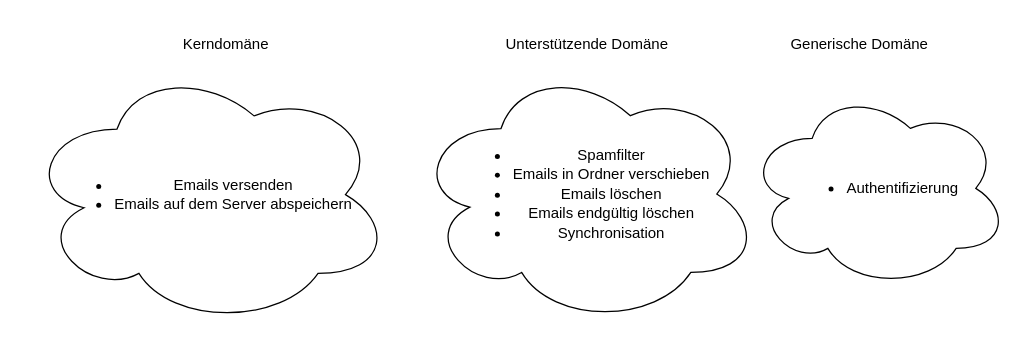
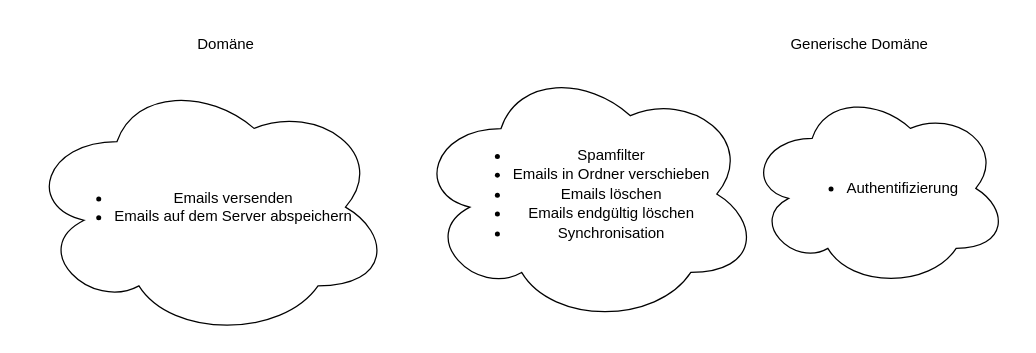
node "Kerndomäne": label "Kerndomäne" -> "Domäne"
node "Unterstützende Domäne": removed
node "Emails versenden Emails auf dem Server abspeichern": moved (208, 194) -> (208, 207)
